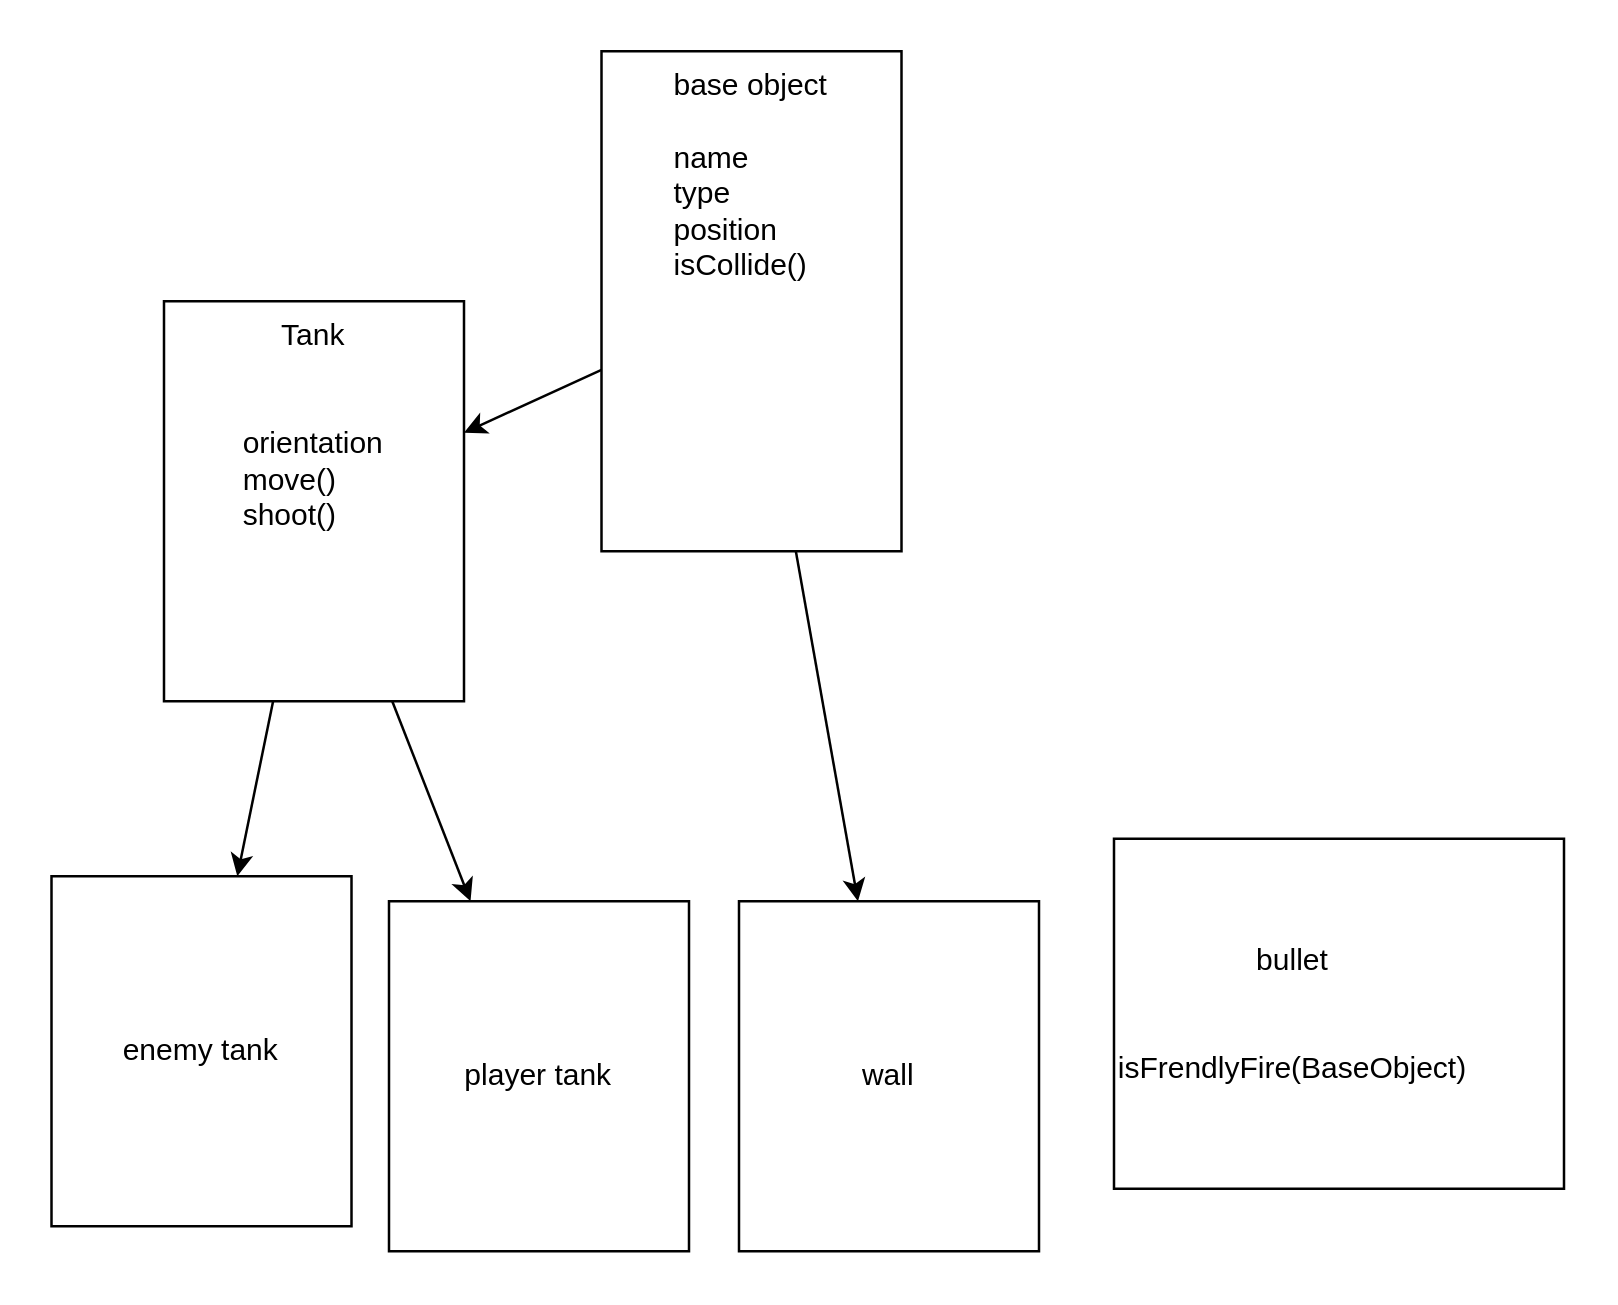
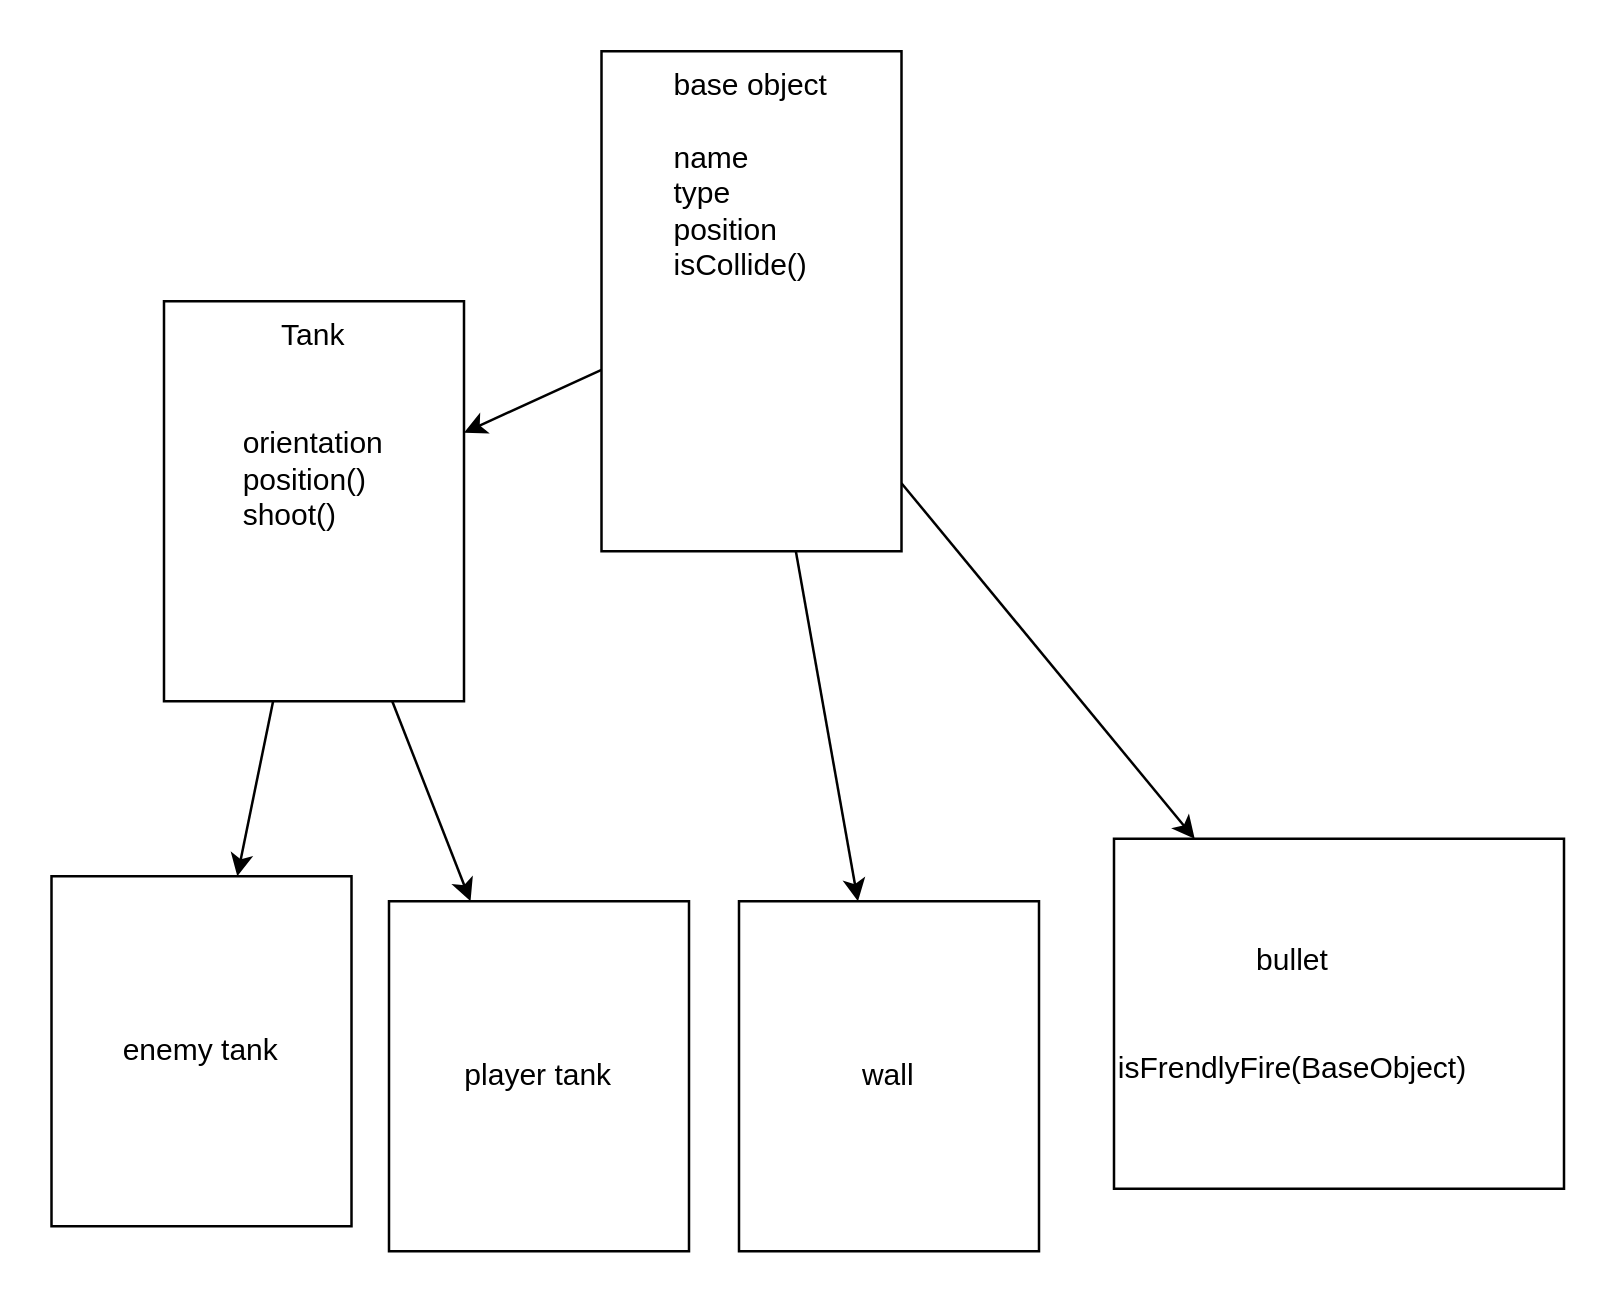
node "Tank orientation move() shoot()": label "Tank orientation move() shoot()" -> "Tank orientation position() shoot()"
edge "base object name type position isCollide()" -> "bullet isFrendlyFire(BaseObject)": added
